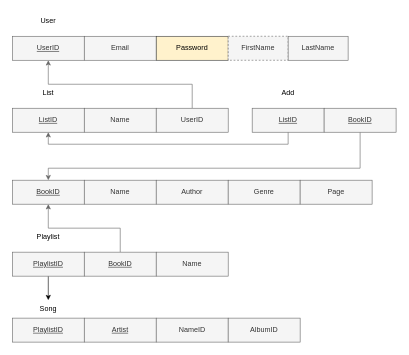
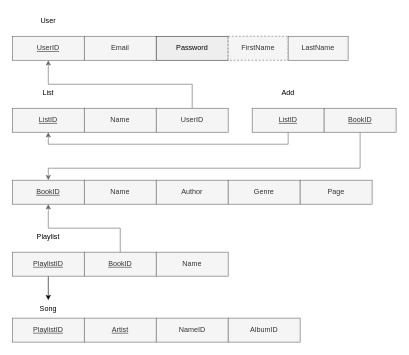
node "Password": fillcolor #fff2cc -> #eeeeee
